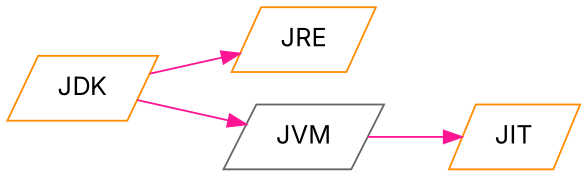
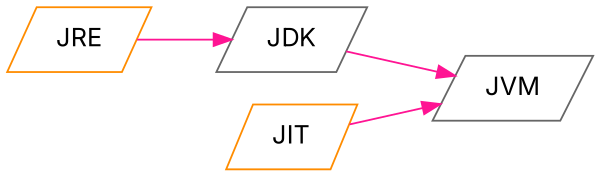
edge "JDK" -> "JRE": reversed
node "JDK": color darkorange -> gray40
edge "JVM" -> "JIT": reversed
